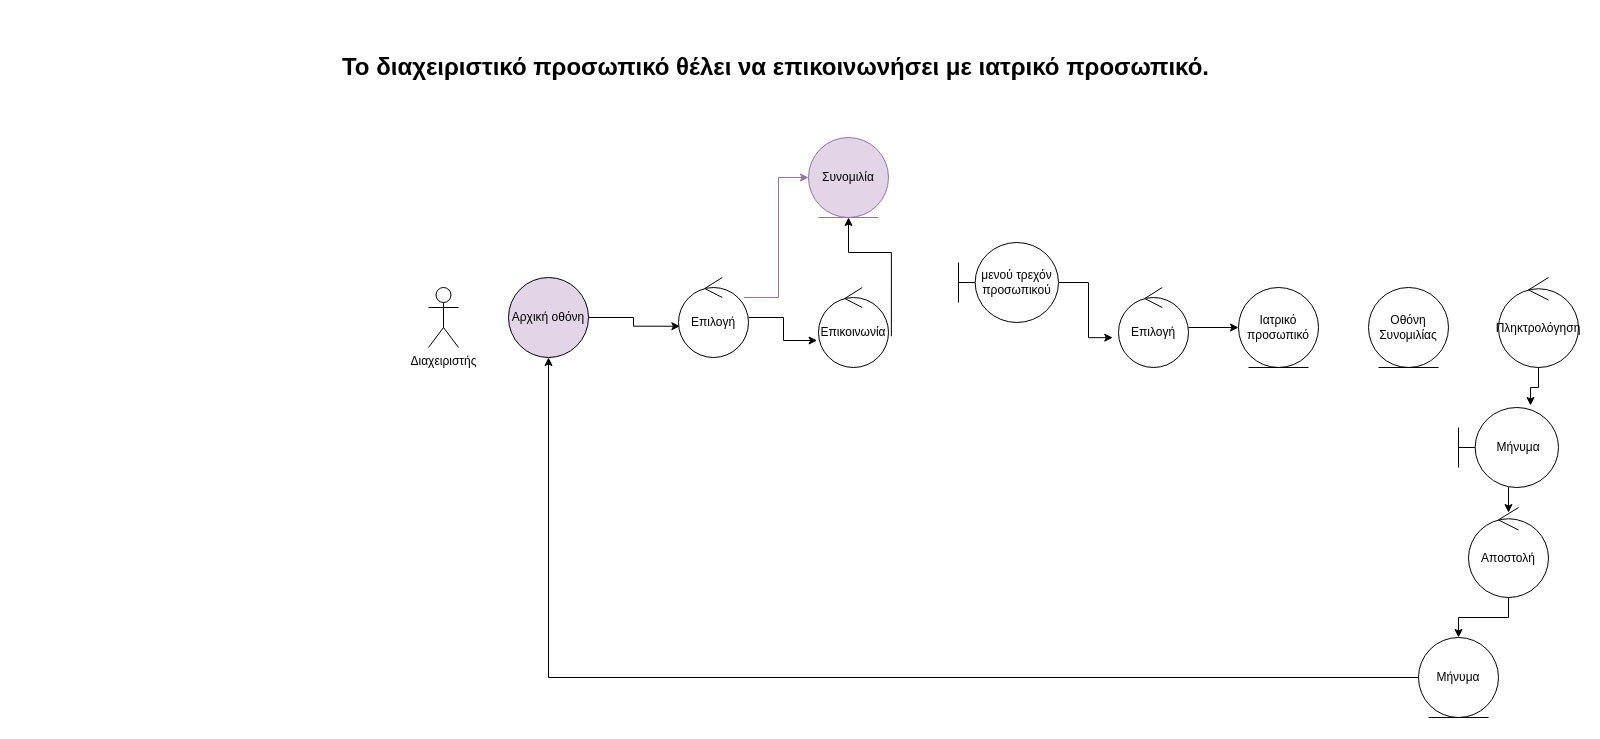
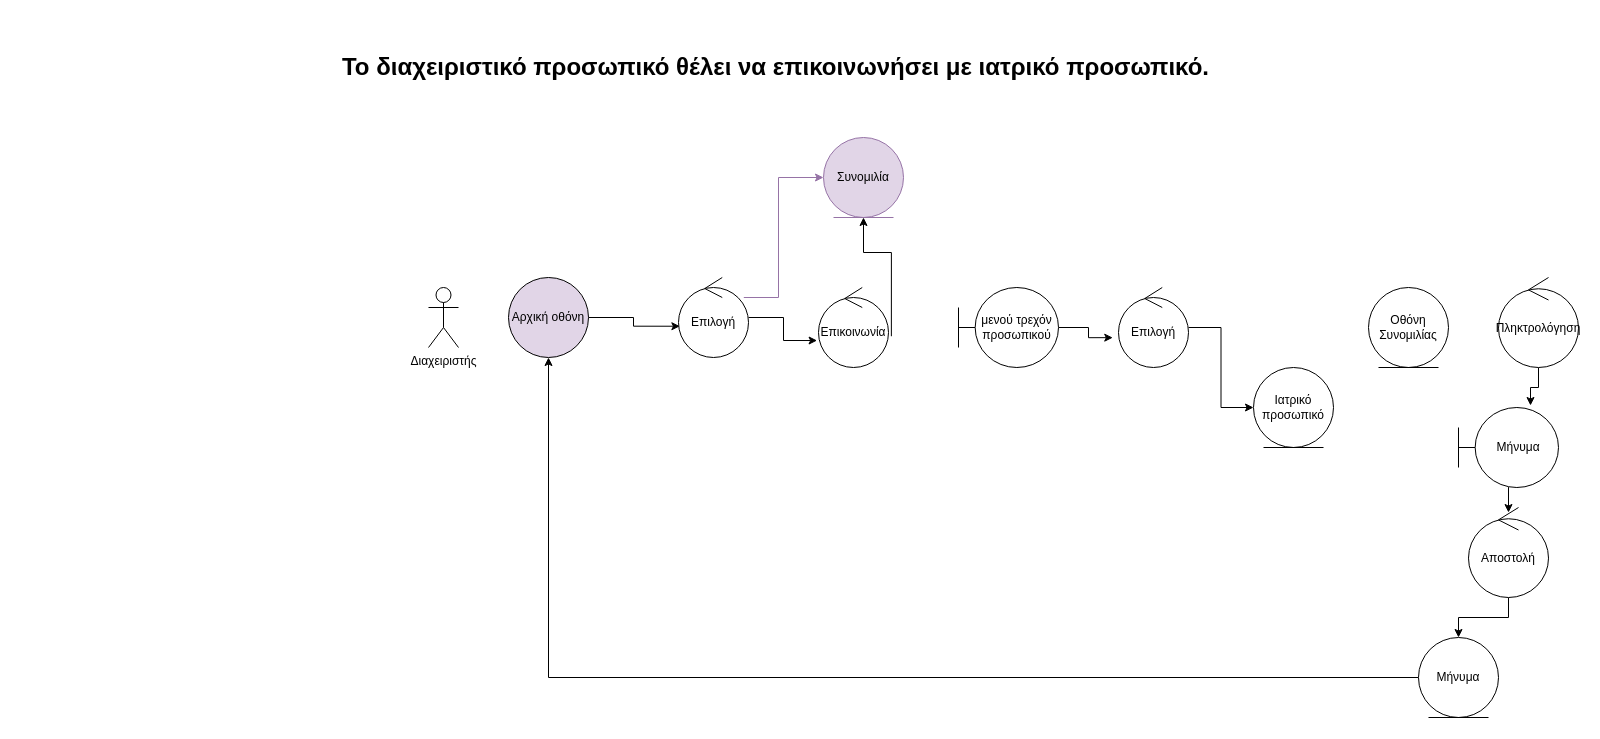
node "Συνομιλία": moved (849, 178) -> (864, 178)
node "μενού τρεχόν προσωπικού": moved (1009, 283) -> (1009, 328)
node "Ιατρικό προσωπικό": moved (1279, 328) -> (1294, 408)
